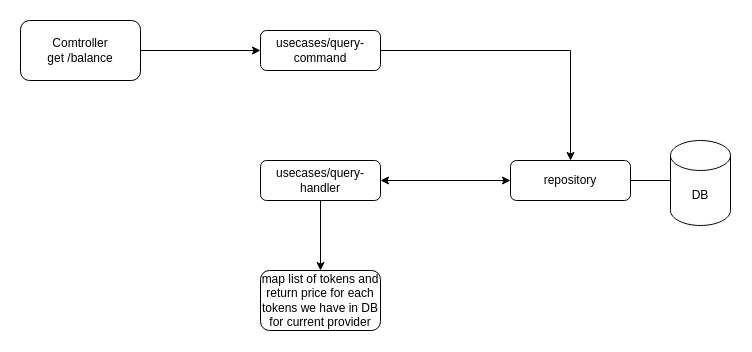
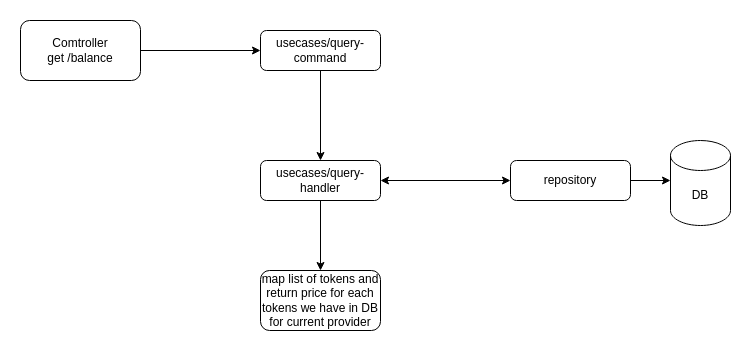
edge "usecases/query-command" -> "repository": now "usecases/query-command" -> "usecases/query-handler"
edge "repository" -- "DB": arrowhead none -> classic
